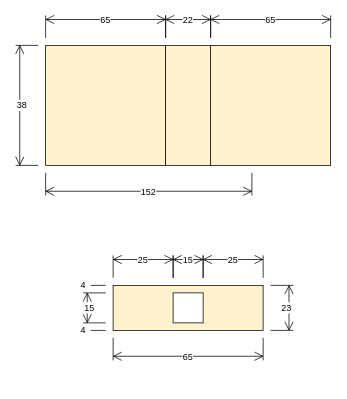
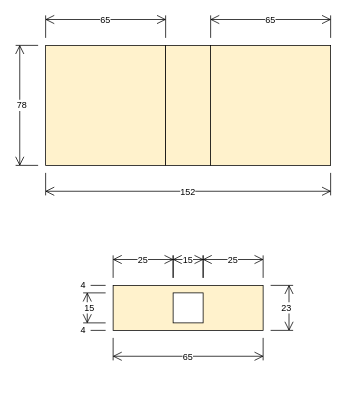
node "22": removed
node "38": label "38" -> "78"
node "152": size 206x23 -> 285x23
